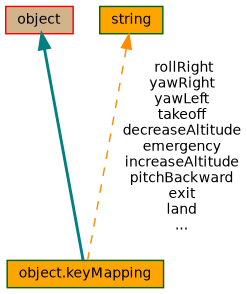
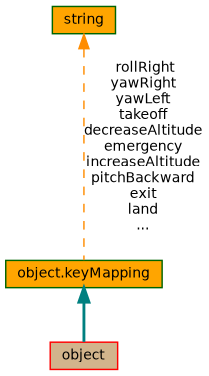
edge "object.keyMapping" -> "object": reversed
